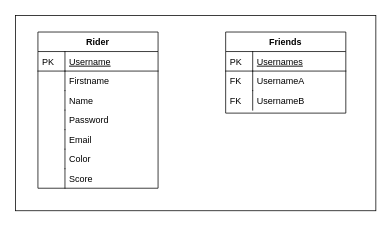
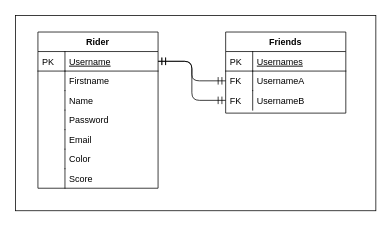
edge "Username" -- "UsernameA": added
edge "Username" -- "UsernameB": added
